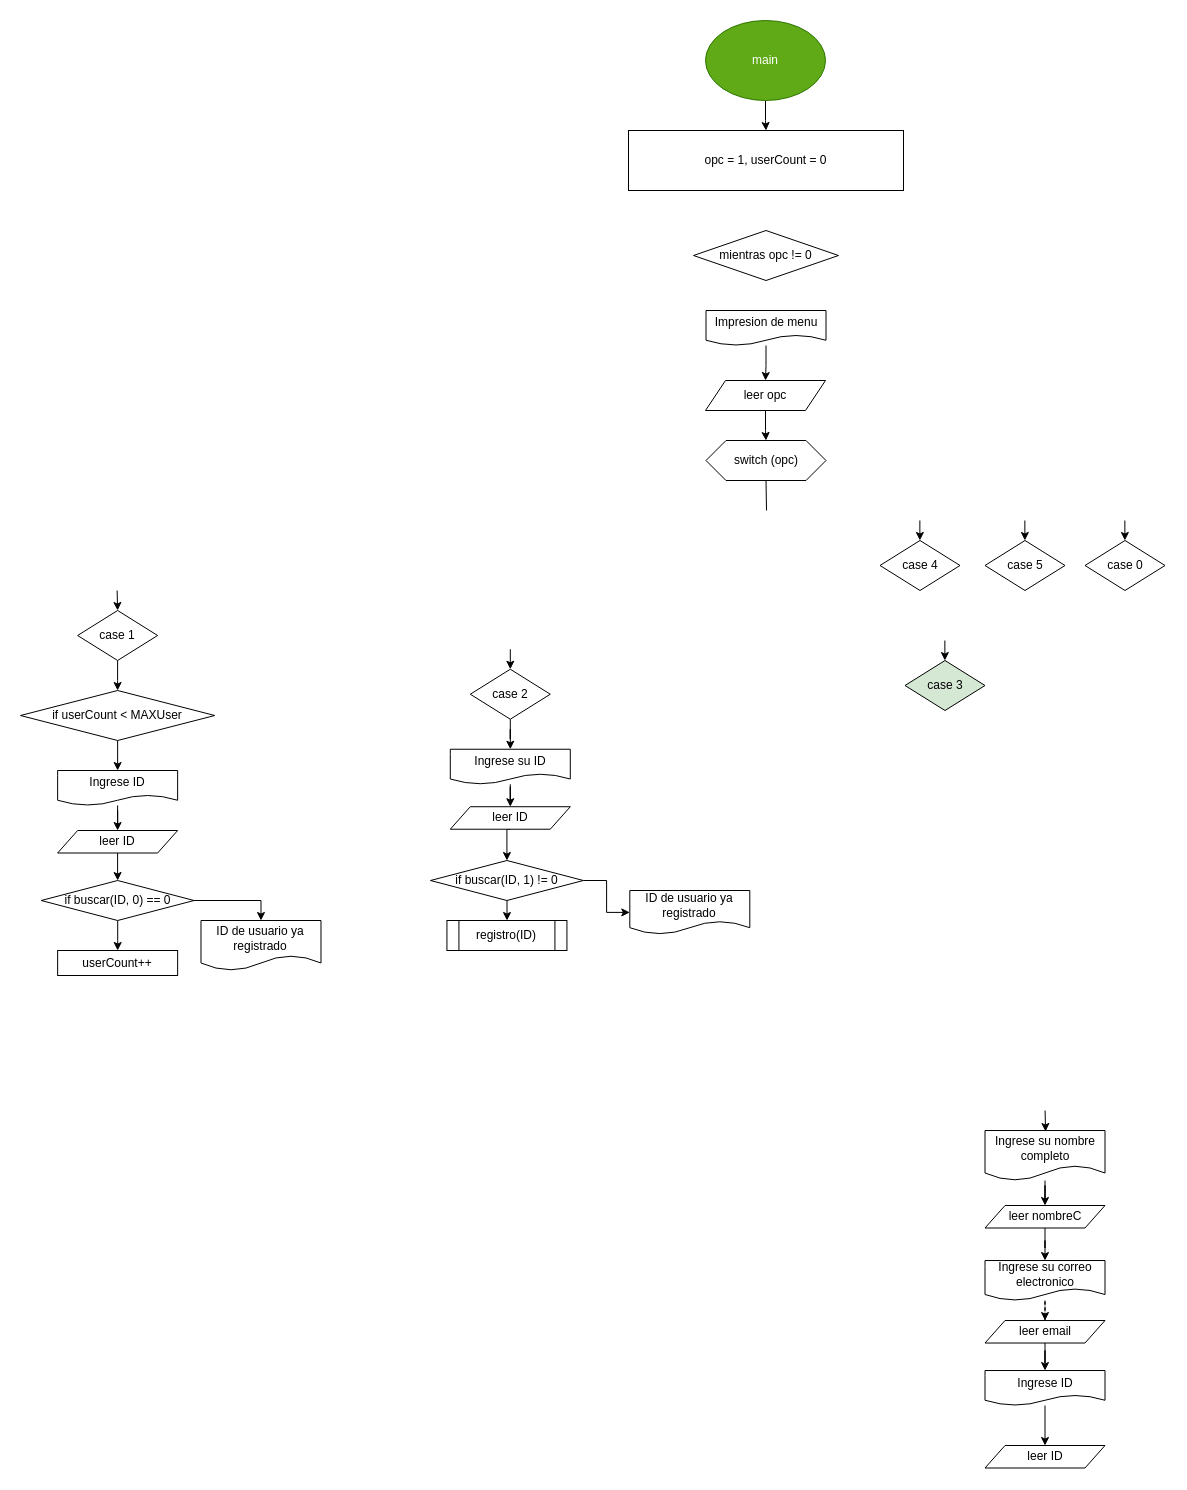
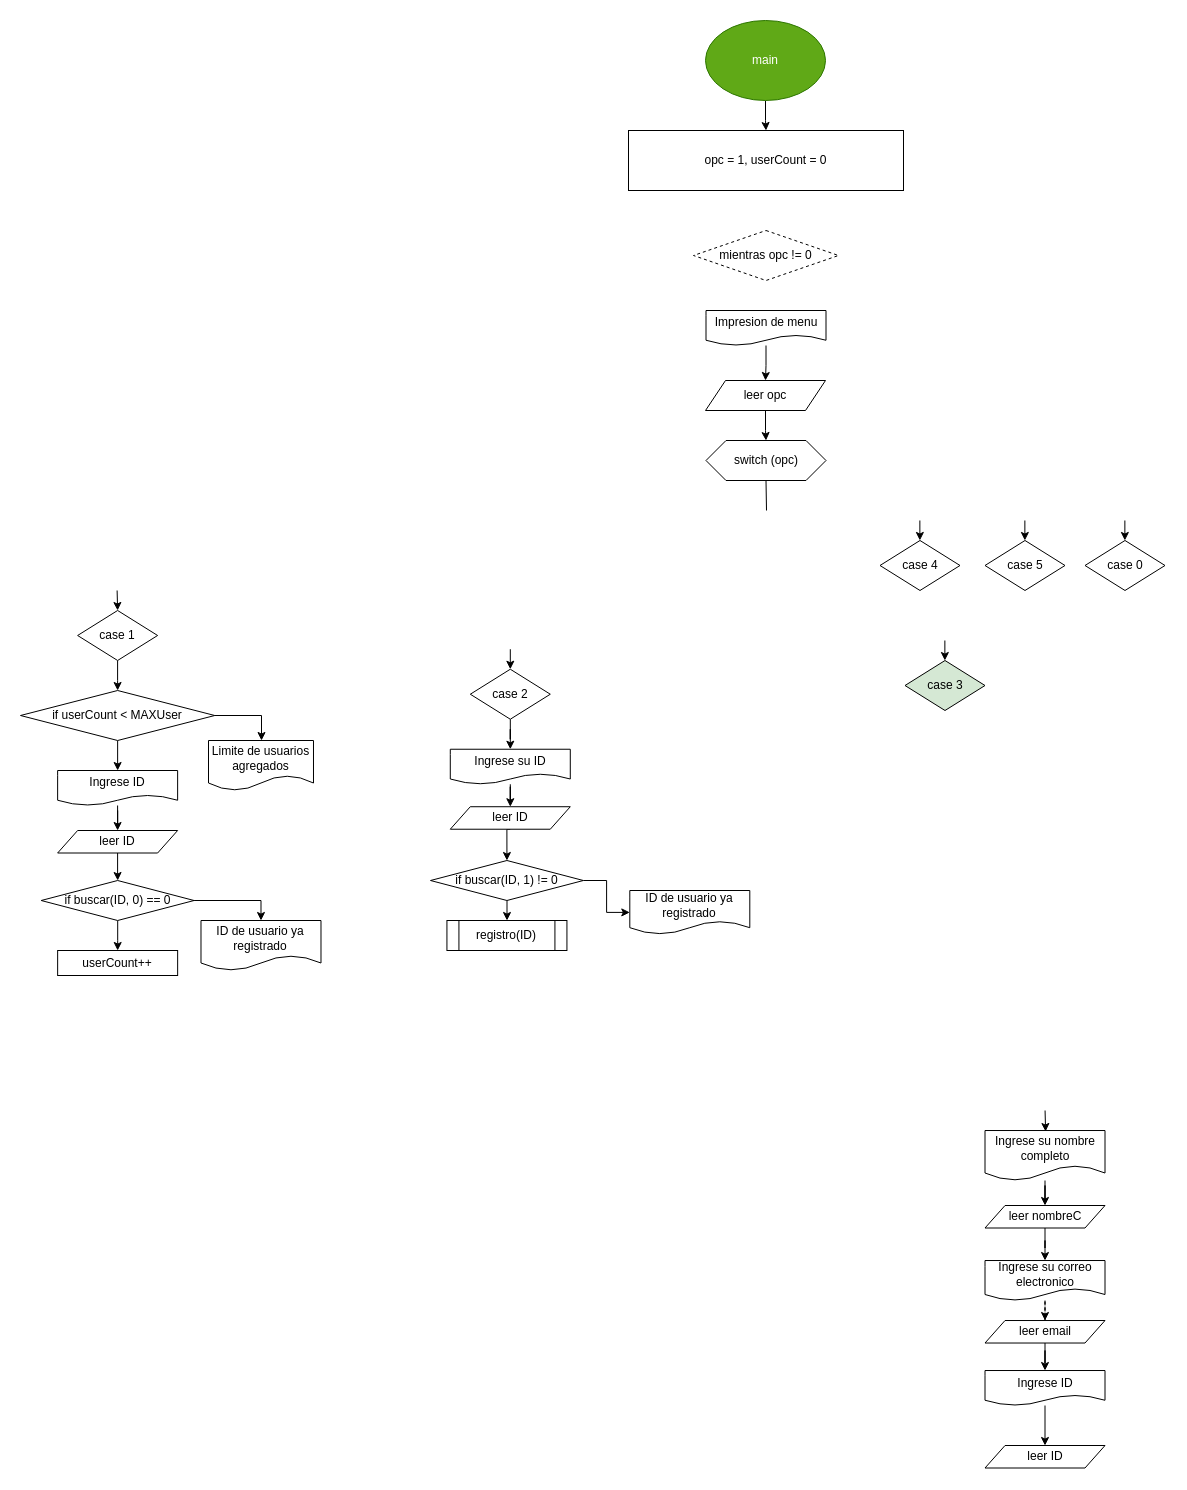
node "mientras opc != 0": style solid -> dashed
edge "if userCount < MAXUser" -> "Limite de usuarios agregados": added
node "Limite de usuarios agregados": added
